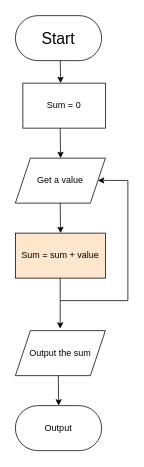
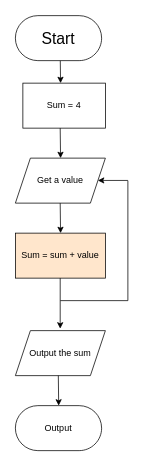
node "Sum = 0": label "Sum = 0" -> "Sum = 4"
